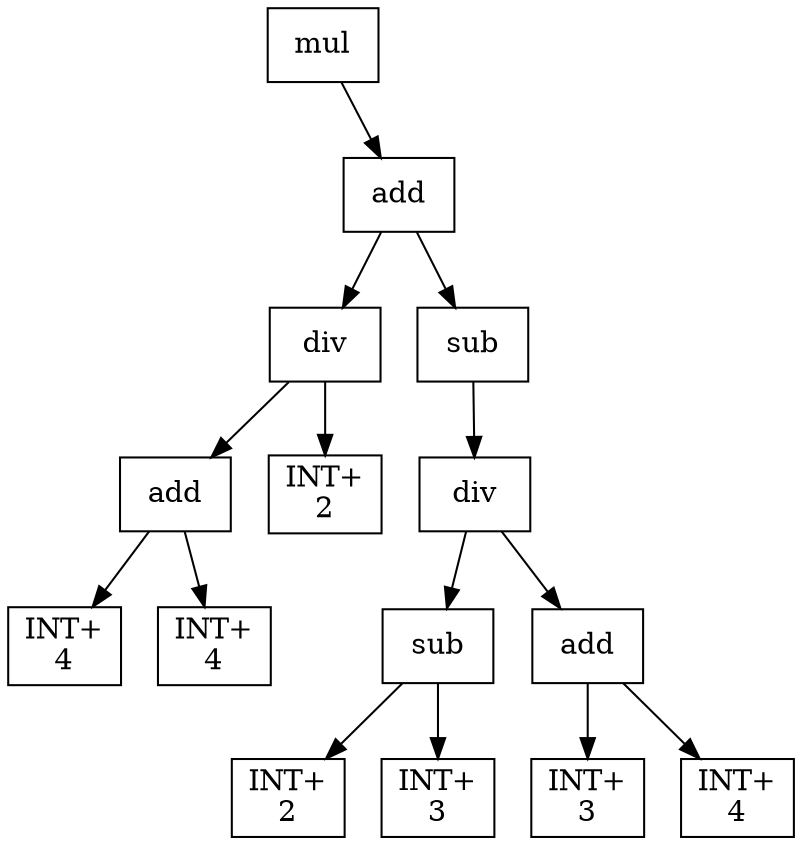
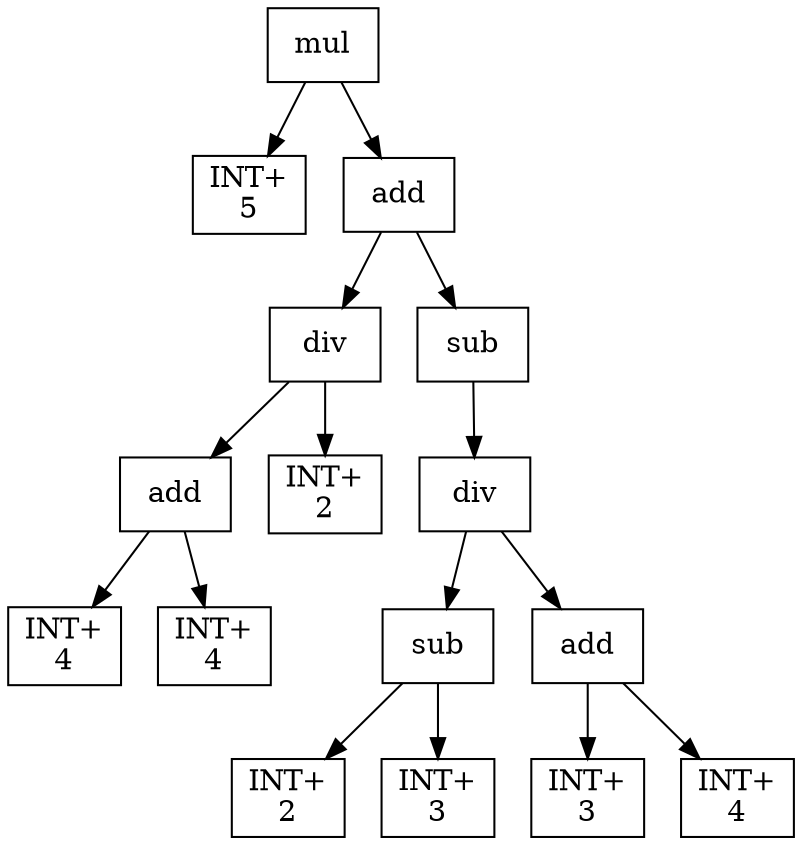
node "INT+ 5": added
